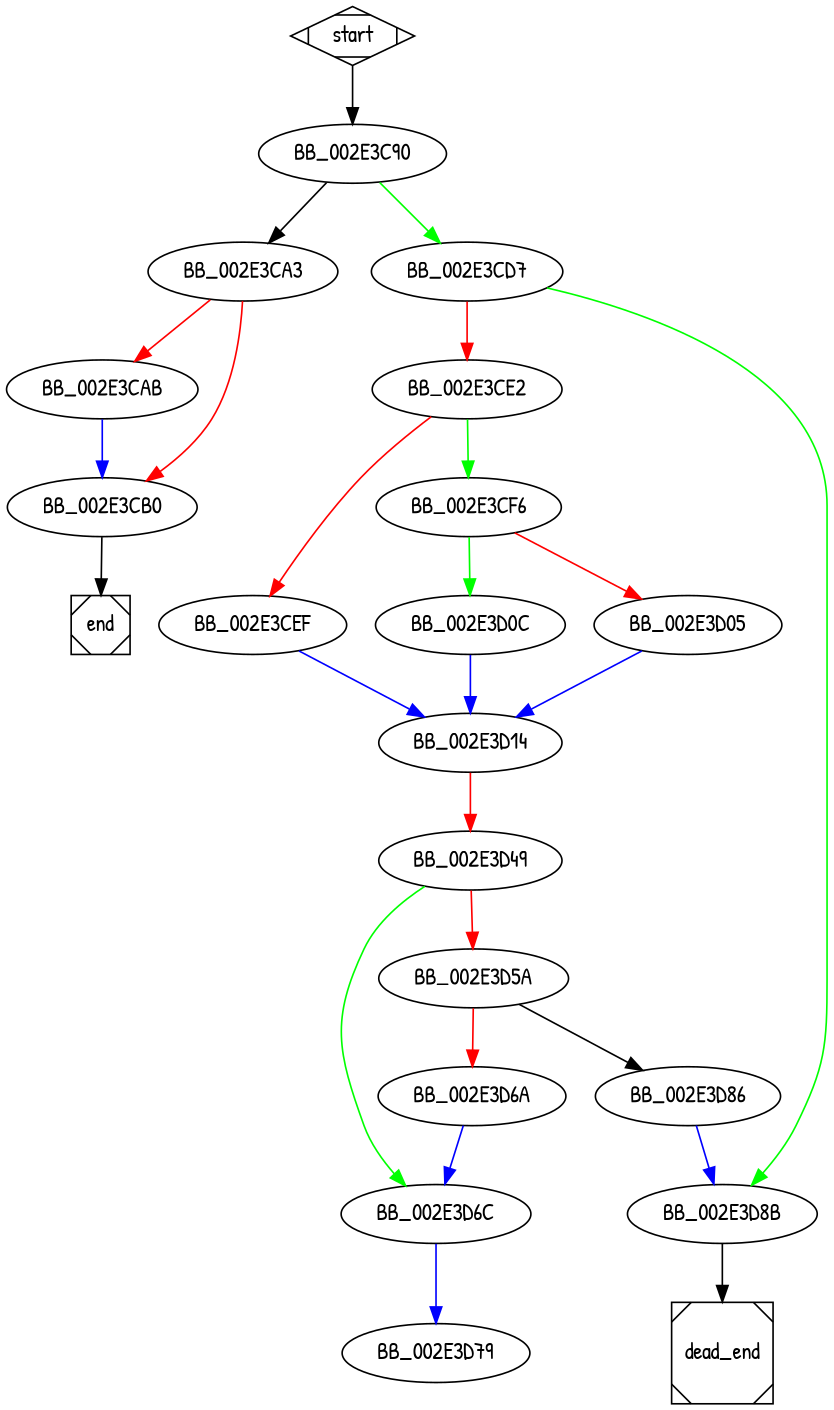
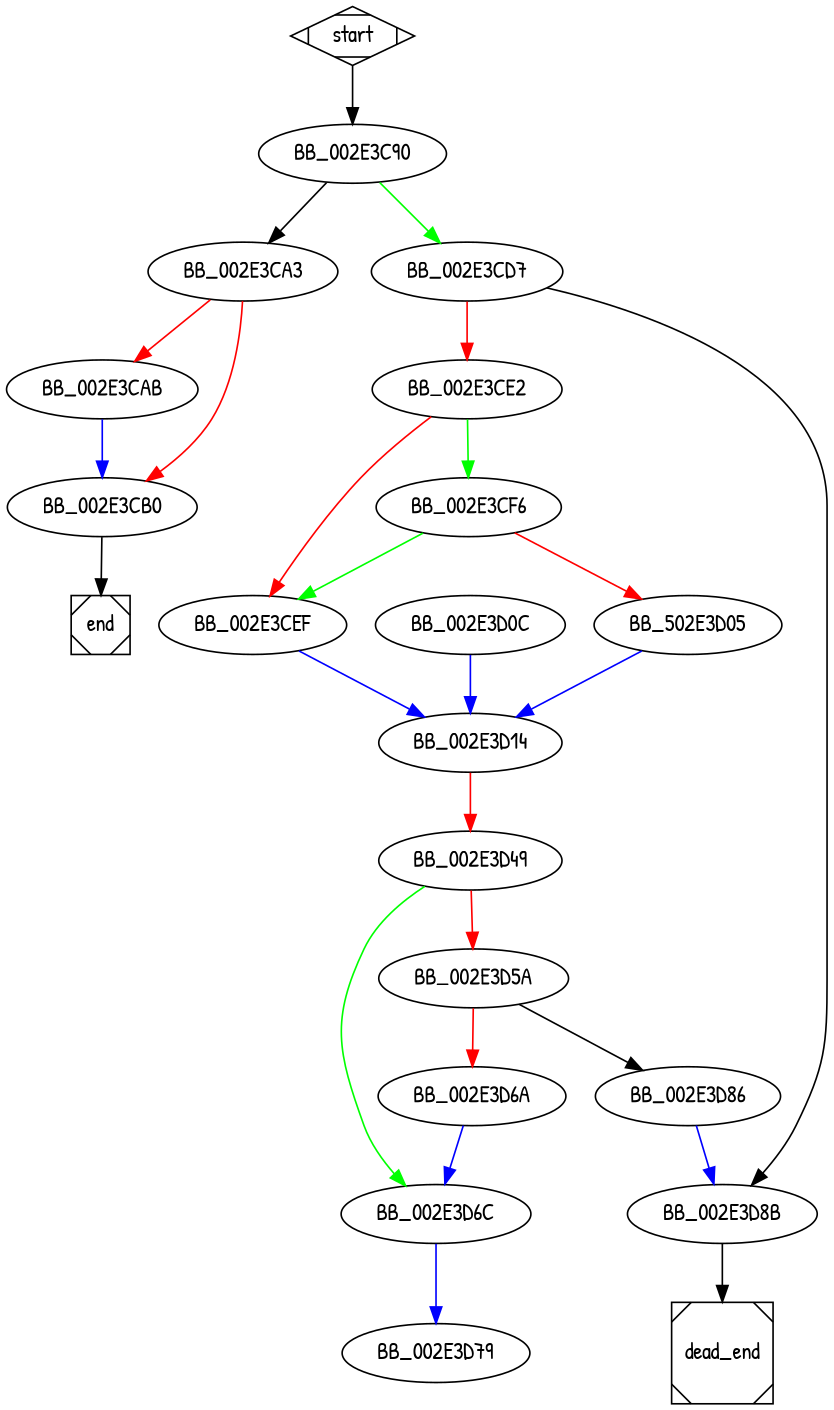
edge "BB_002E3CF6" -> "BB_002E3D0C": now "BB_002E3CF6" -> "BB_002E3CEF"
node "BB_002E3D05": label "BB_002E3D05" -> "BB_502E3D05"
edge "BB_002E3CD7" -> "BB_002E3D8B": color green -> black
